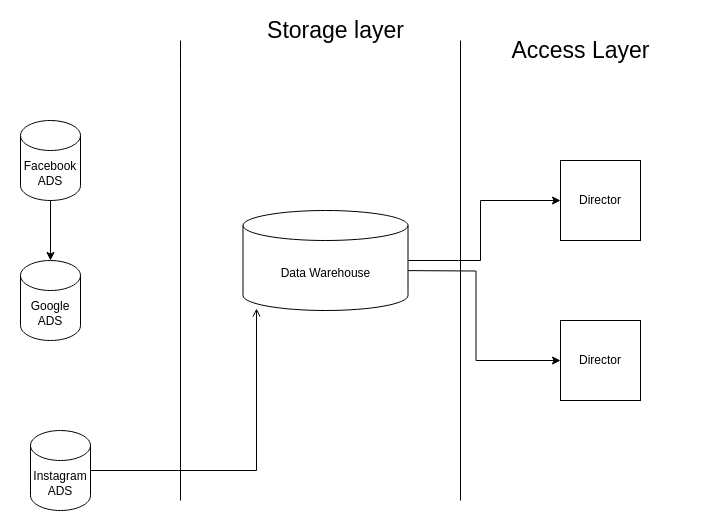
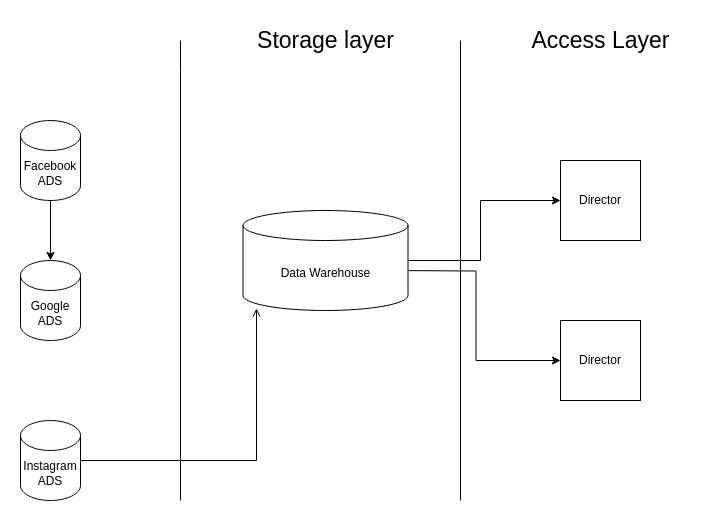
node "Storage layer": moved (336, 31) -> (326, 41)
node "Access Layer": moved (581, 51) -> (601, 41)
node "Instagram ADS": moved (61, 471) -> (51, 461)
